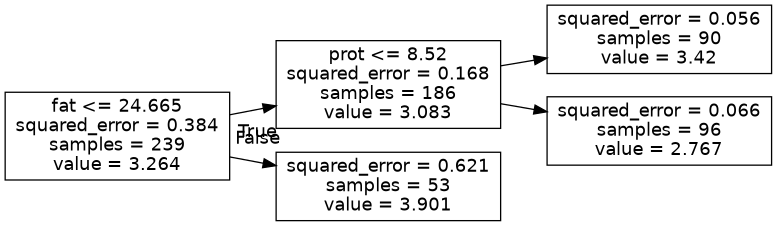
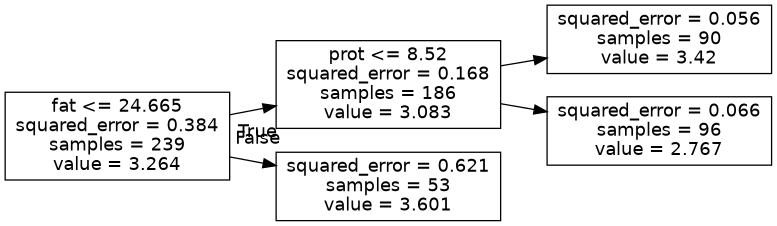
node "squared_error = 0.621 samples = 53 value = 3.901": label "squared_error = 0.621 samples = 53 value = 3.901" -> "squared_error = 0.621 samples = 53 value = 3.601"
